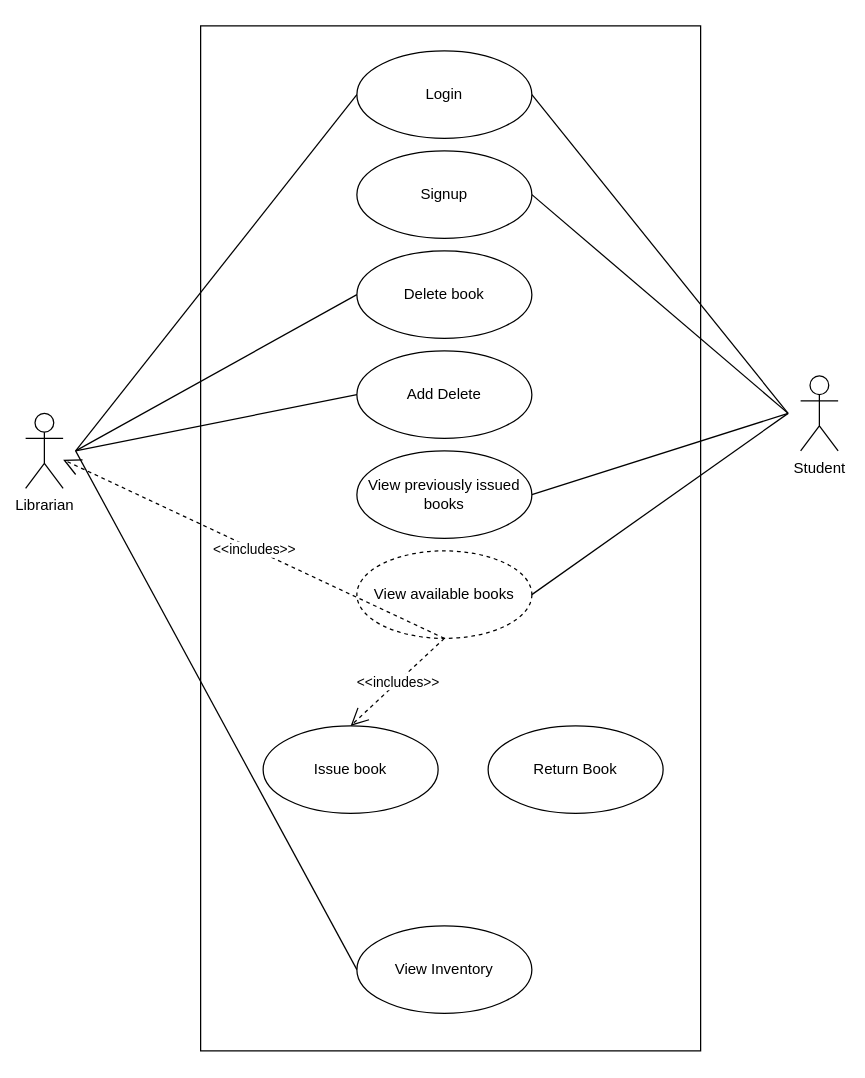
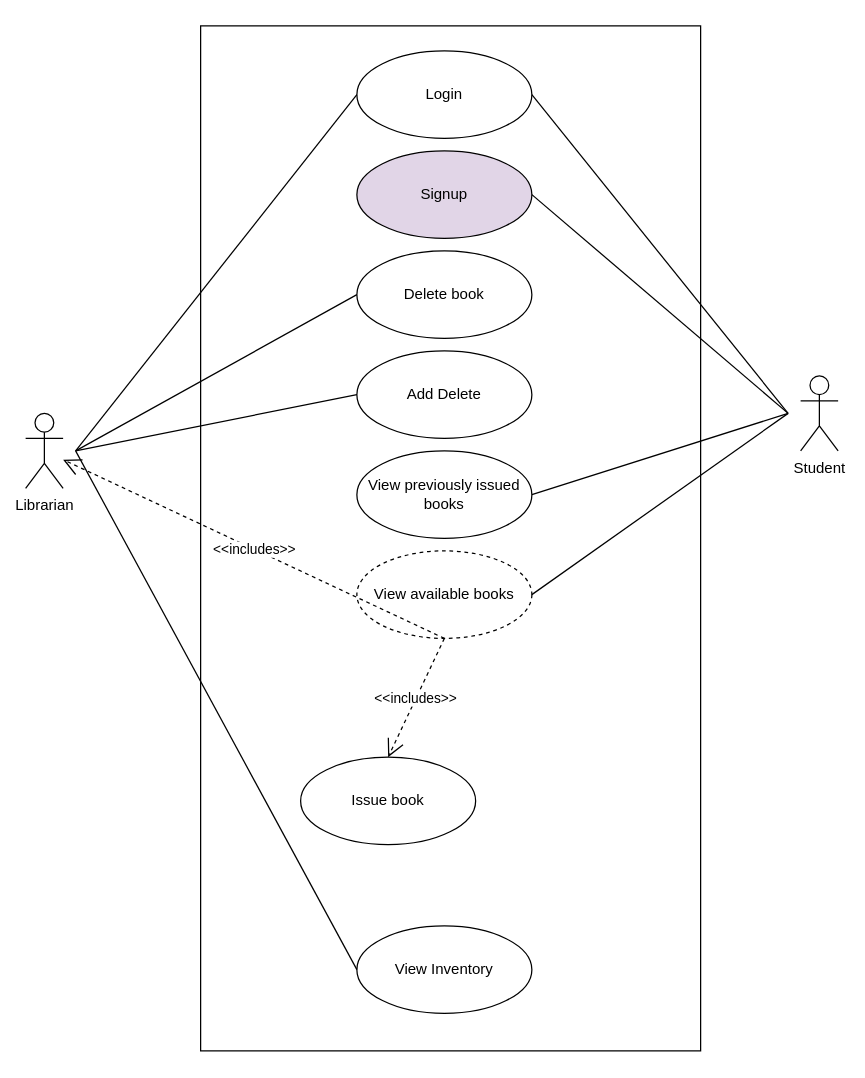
node "Signup": fillcolor #ffffff -> #e1d5e7
node "Issue book": moved (351, 769) -> (388, 801)
node "Return Book": removed
